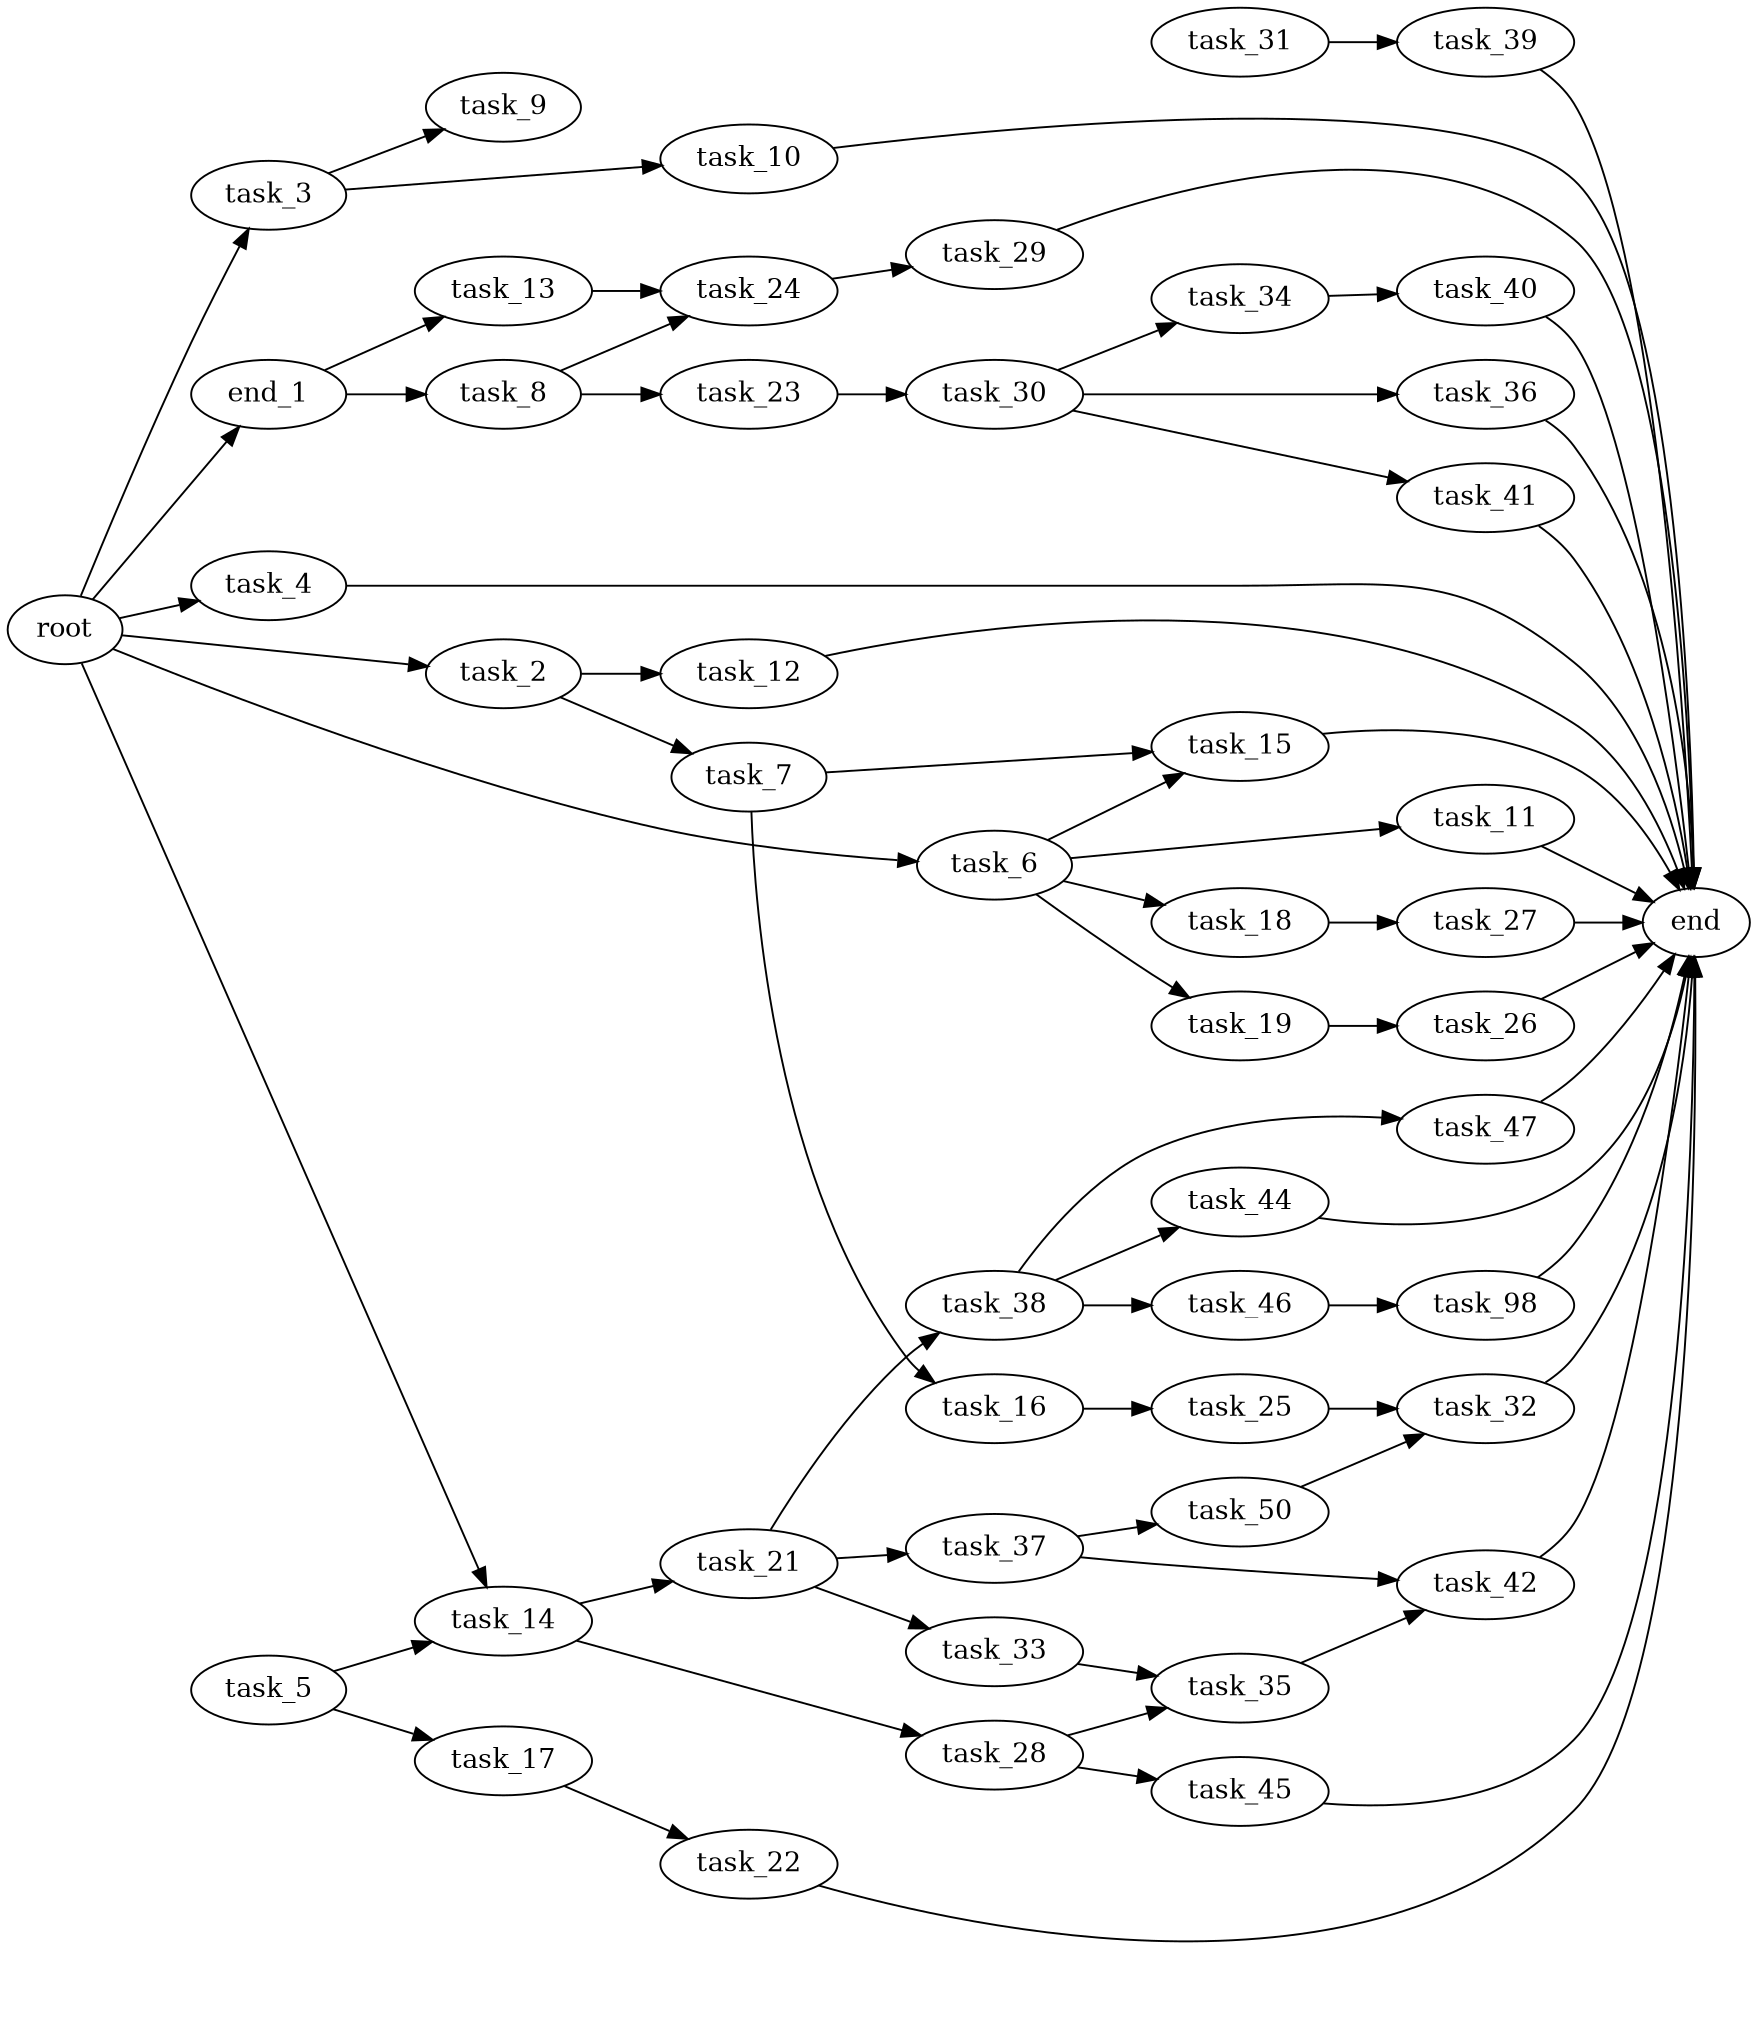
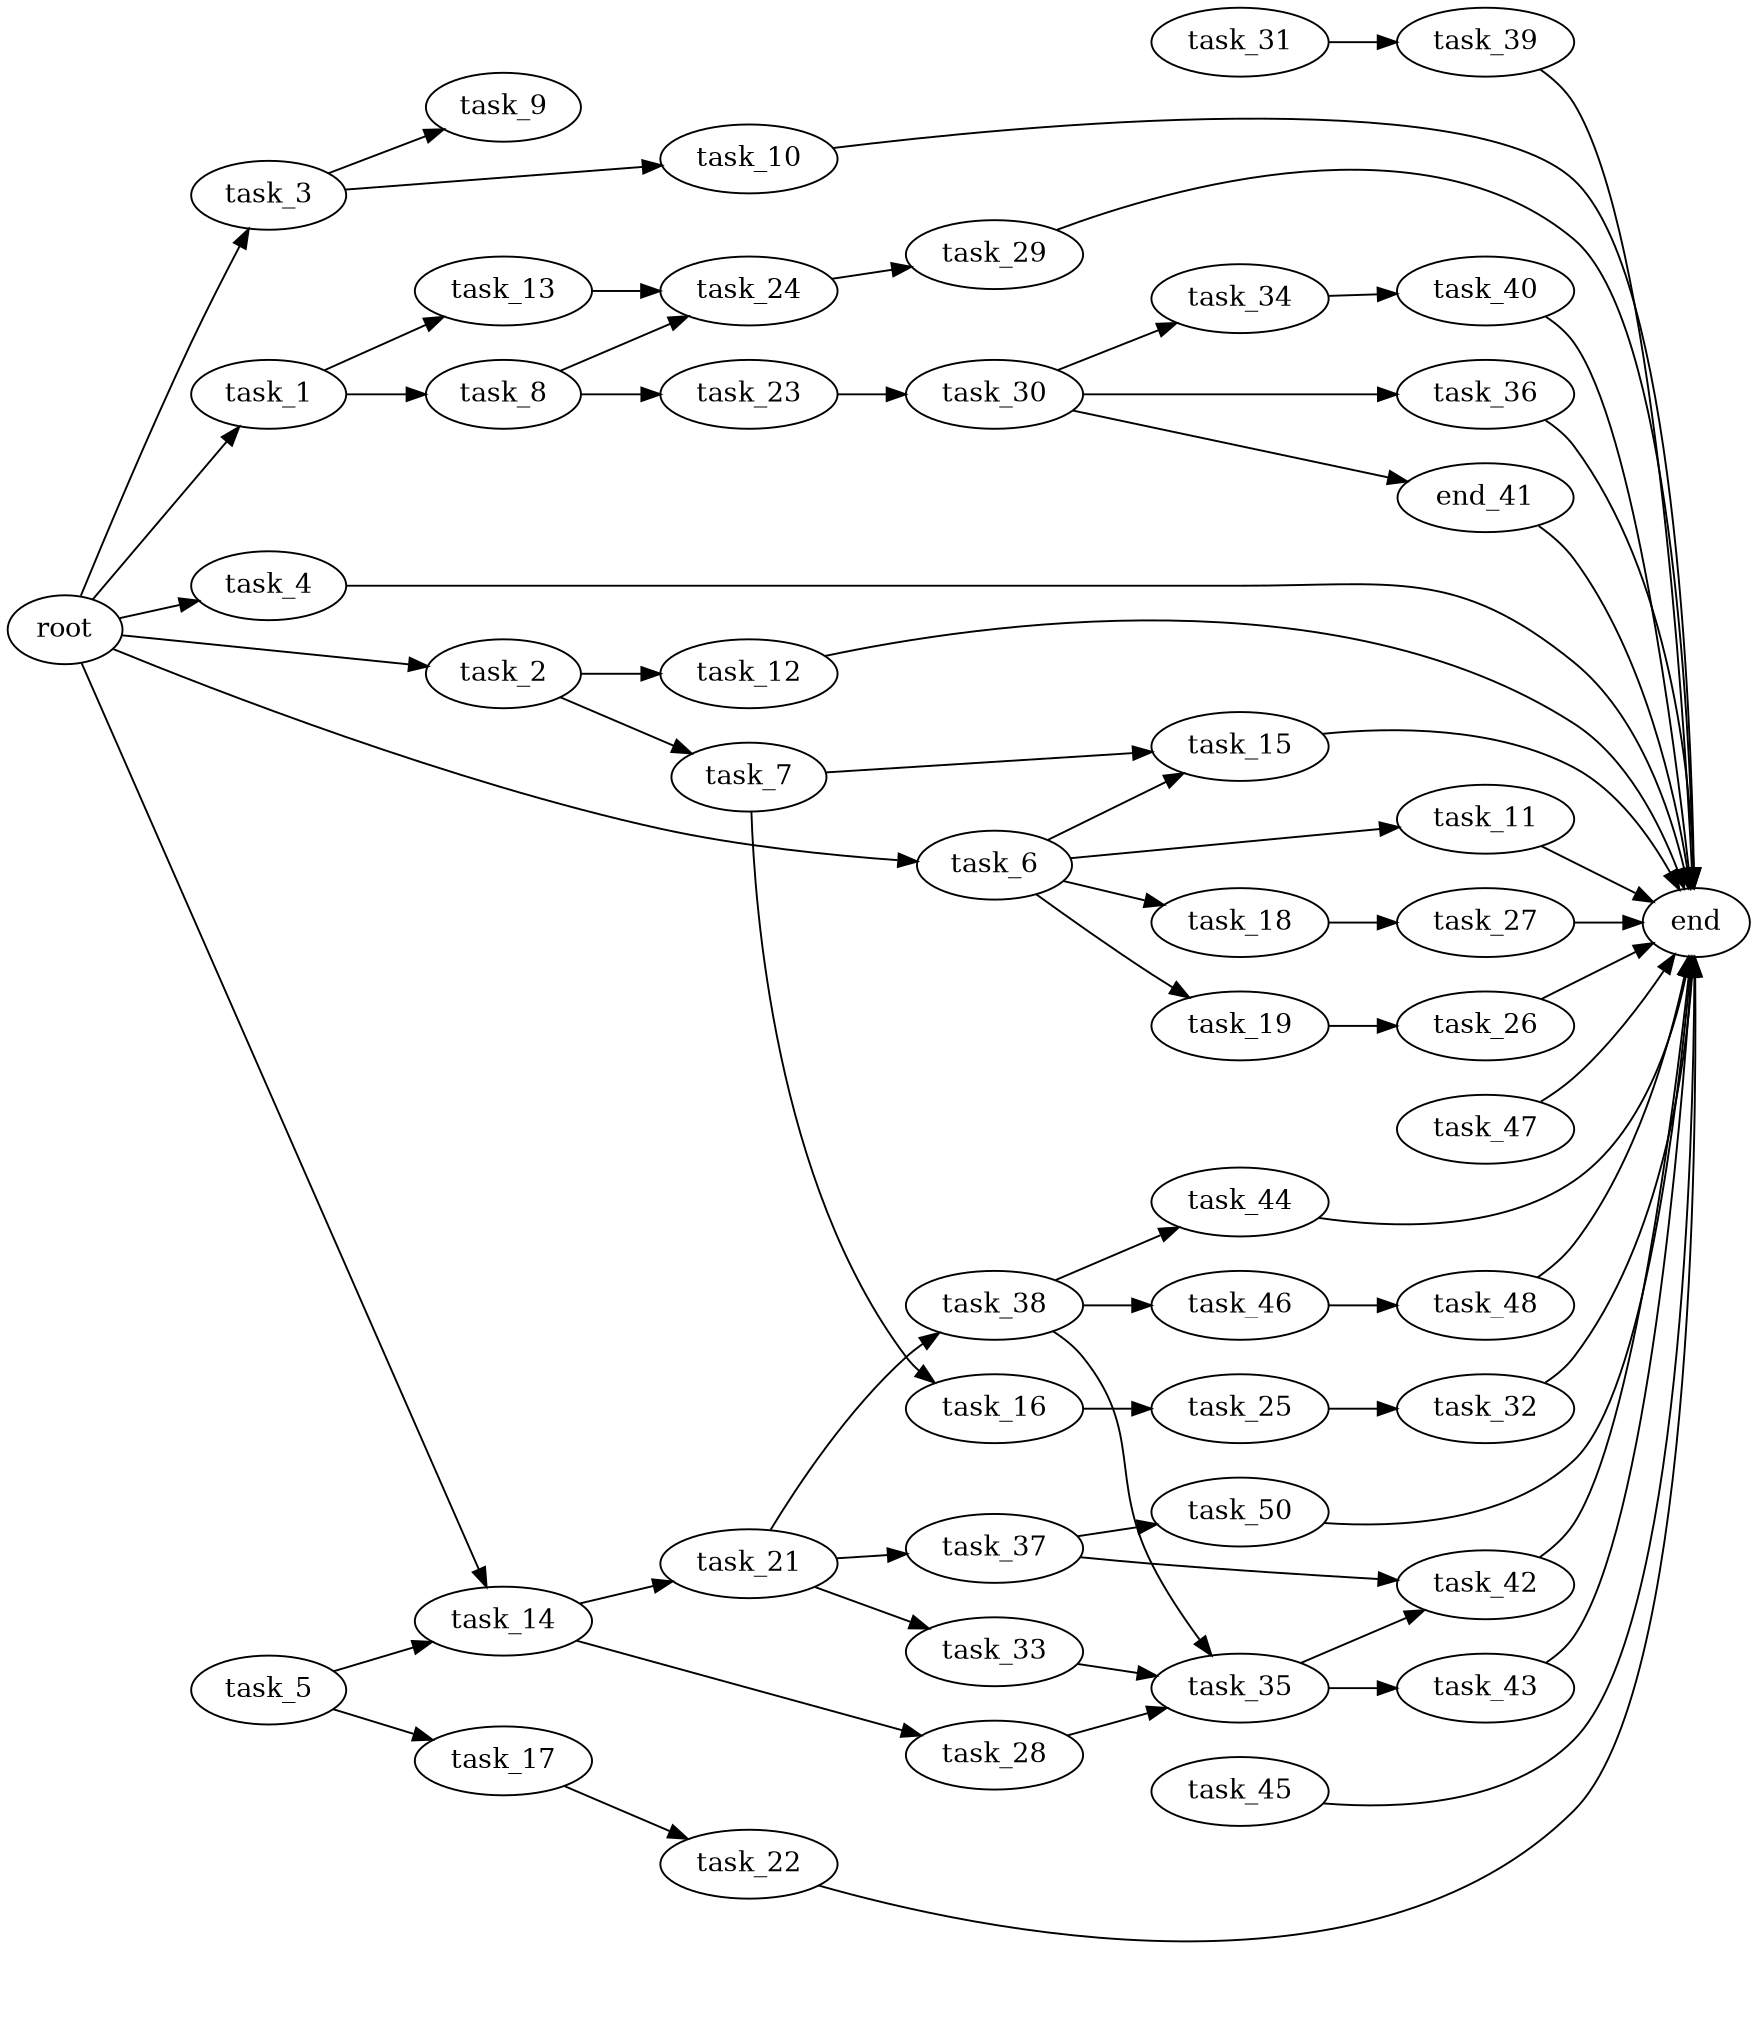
node "end_1": label "end_1" -> "task_1"
node "task_41": label "task_41" -> "end_41"
edge "task_38" -> "task_47": now "task_38" -> "task_35"
node "task_98": label "task_98" -> "task_48"
edge "task_50" -> "task_32": now "task_50" -> "end"
node "task_43": added
edge "task_28" -> "task_45": removed
